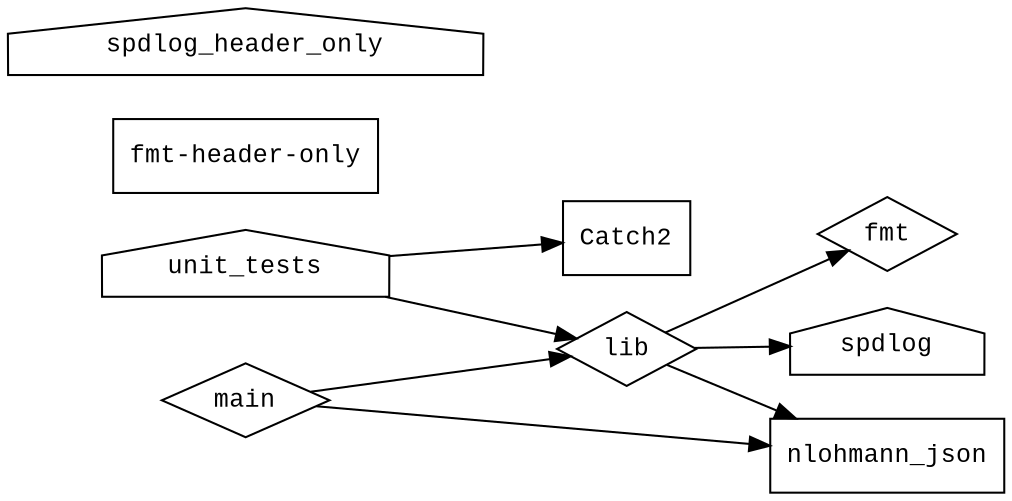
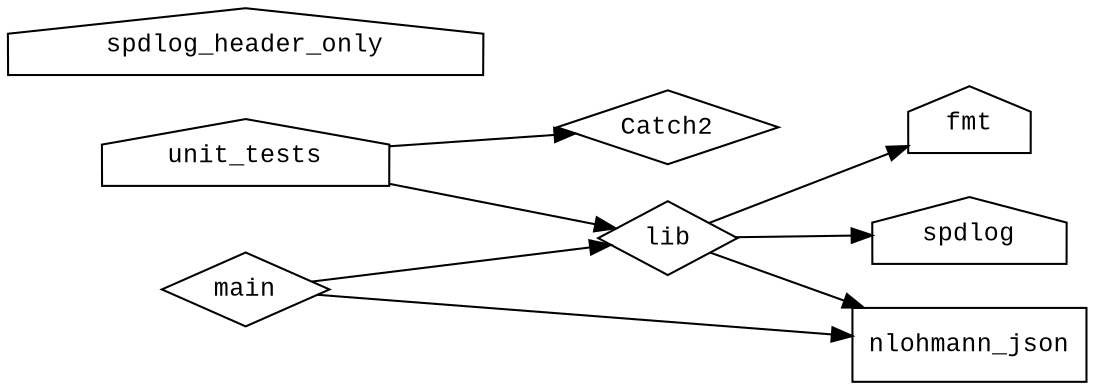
node "fmt-header-only": removed
node "fmt": shape diamond -> house
node "Catch2": shape box -> diamond
